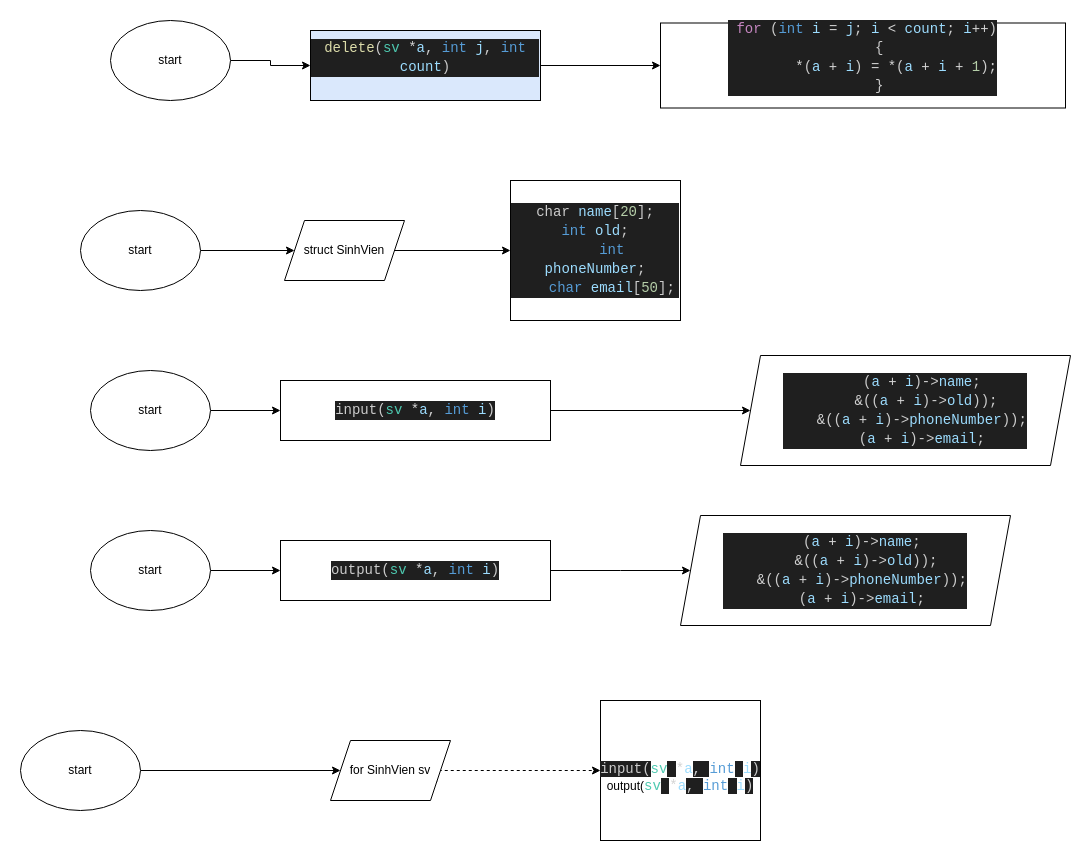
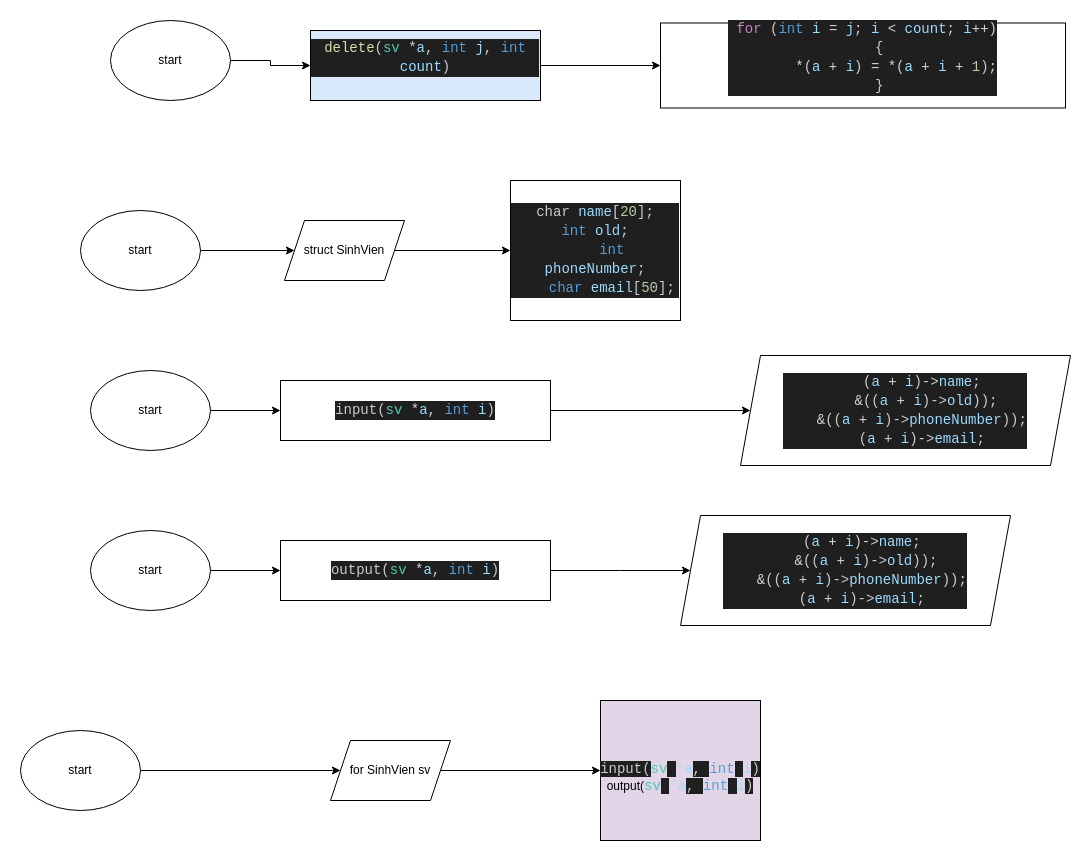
edge "for SinhVien sv" -> "input(sv *a, int i) output(sv *a, int i)": style dashed -> solid
node "input(sv *a, int i) output(sv *a, int i)": fillcolor #ffffff -> #e1d5e7
